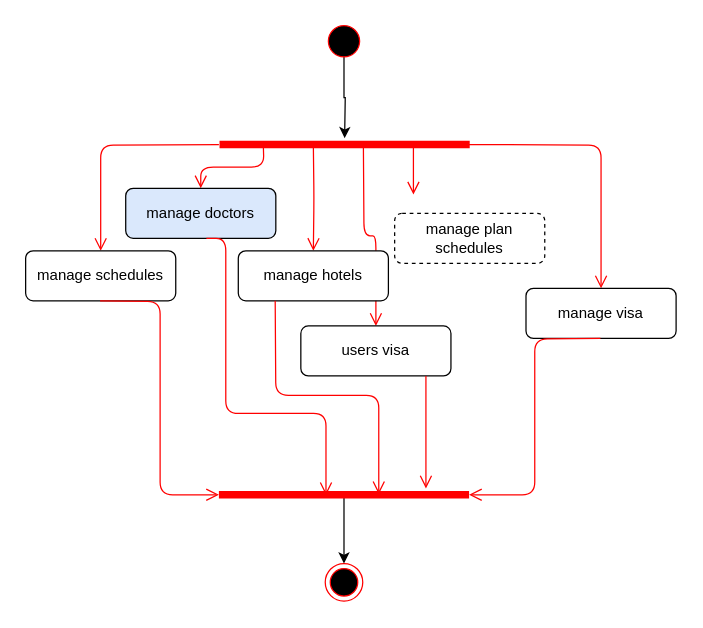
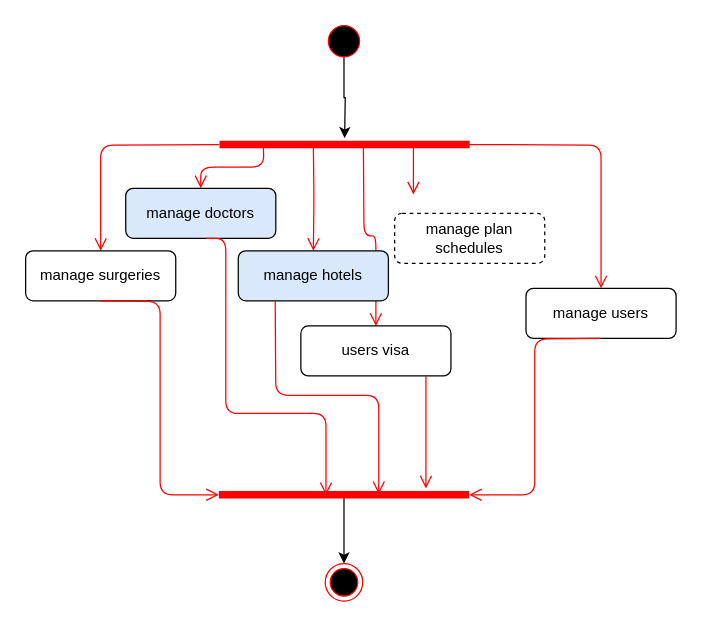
node "manage schedules": label "manage schedules" -> "manage surgeries"
node "manage hotels": fillcolor #ffffff -> #dae8fc
node "manage visa": label "manage visa" -> "manage users"
